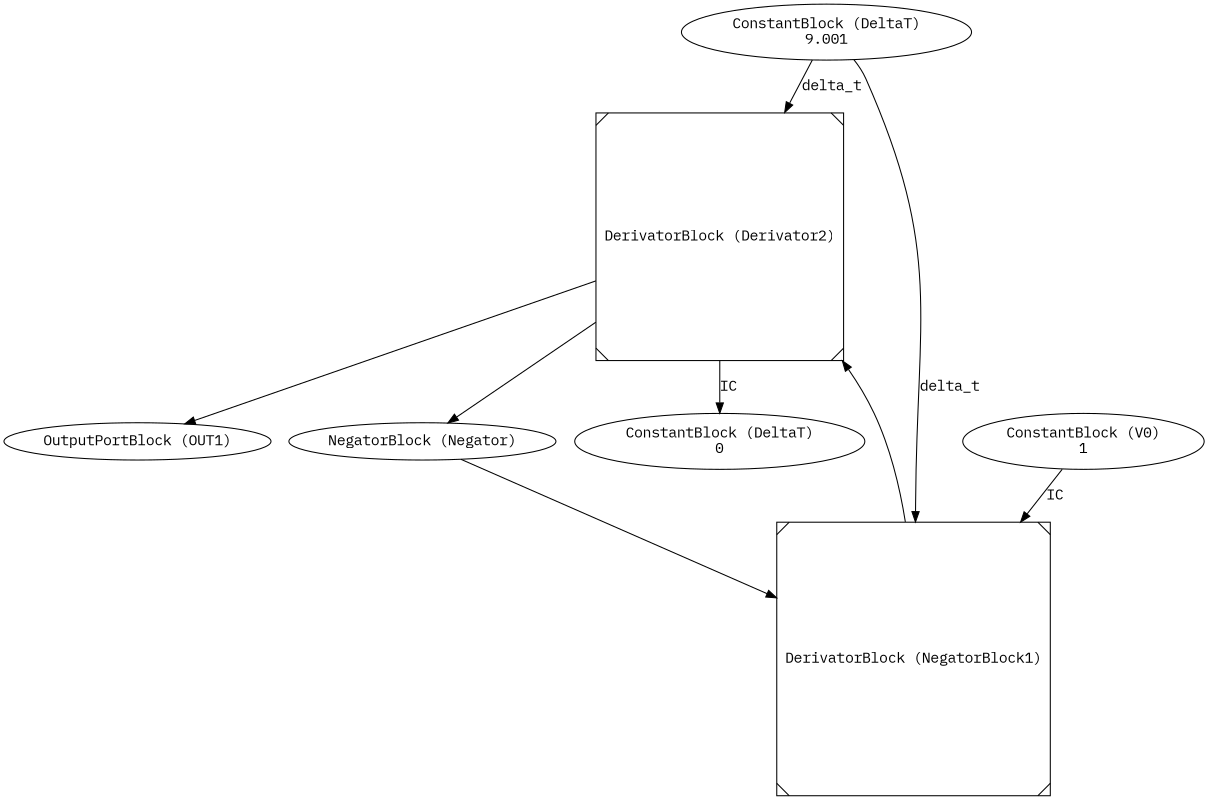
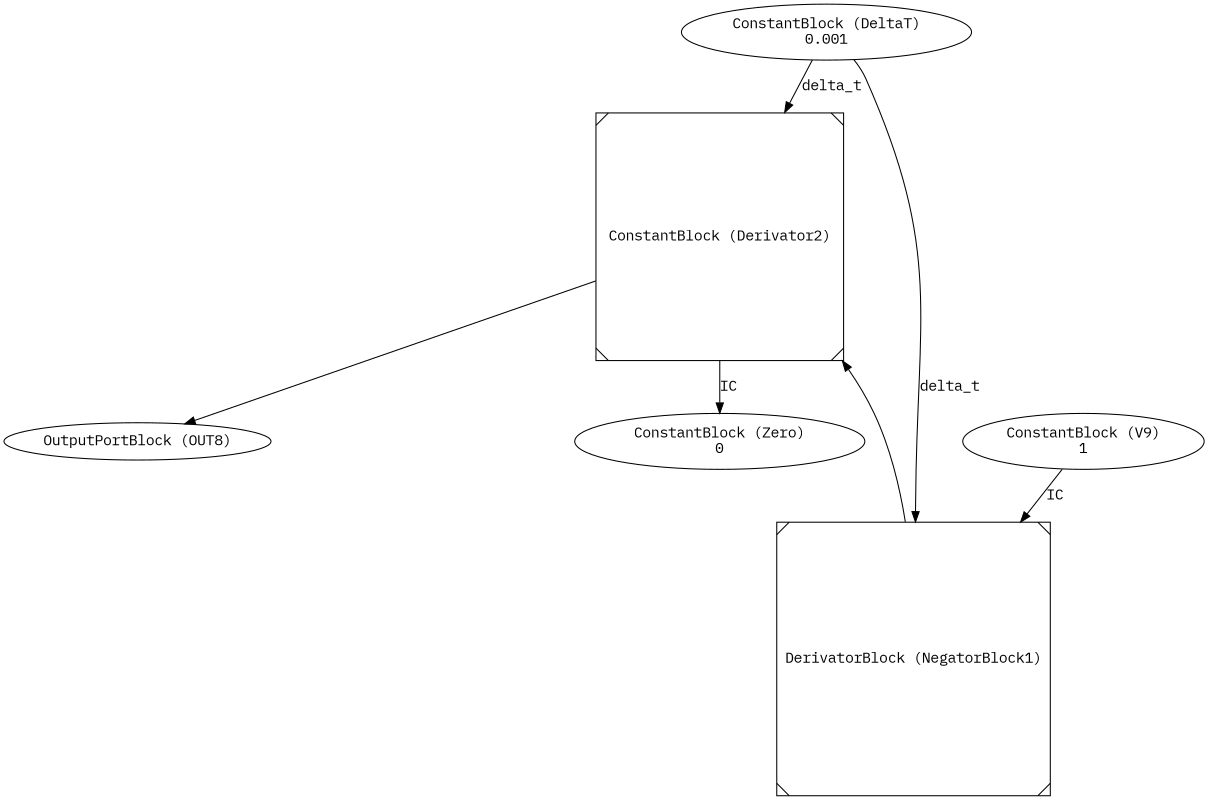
node "ConstantBlock (DeltaT) 9.001": label "ConstantBlock (DeltaT) 9.001" -> "ConstantBlock (DeltaT) 0.001"
node "DerivatorBlock (Derivator2)": label "DerivatorBlock (Derivator2)" -> "ConstantBlock (Derivator2)"
node "OutputPortBlock (OUT1)": label "OutputPortBlock (OUT1)" -> "OutputPortBlock (OUT8)"
node "NegatorBlock (Negator)": removed
node "ConstantBlock (DeltaT) 0": label "ConstantBlock (DeltaT) 0" -> "ConstantBlock (Zero) 0"
node "ConstantBlock (V0) 1": label "ConstantBlock (V0) 1" -> "ConstantBlock (V9) 1"
